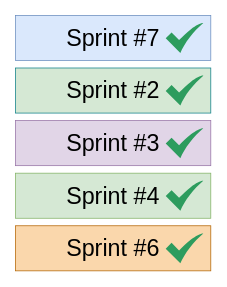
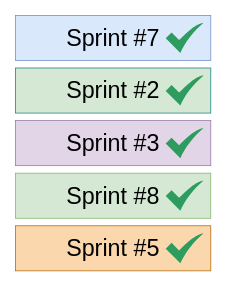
node "Sprint #4": label "Sprint #4" -> "Sprint #8"
node "Sprint #6": label "Sprint #6" -> "Sprint #5"
